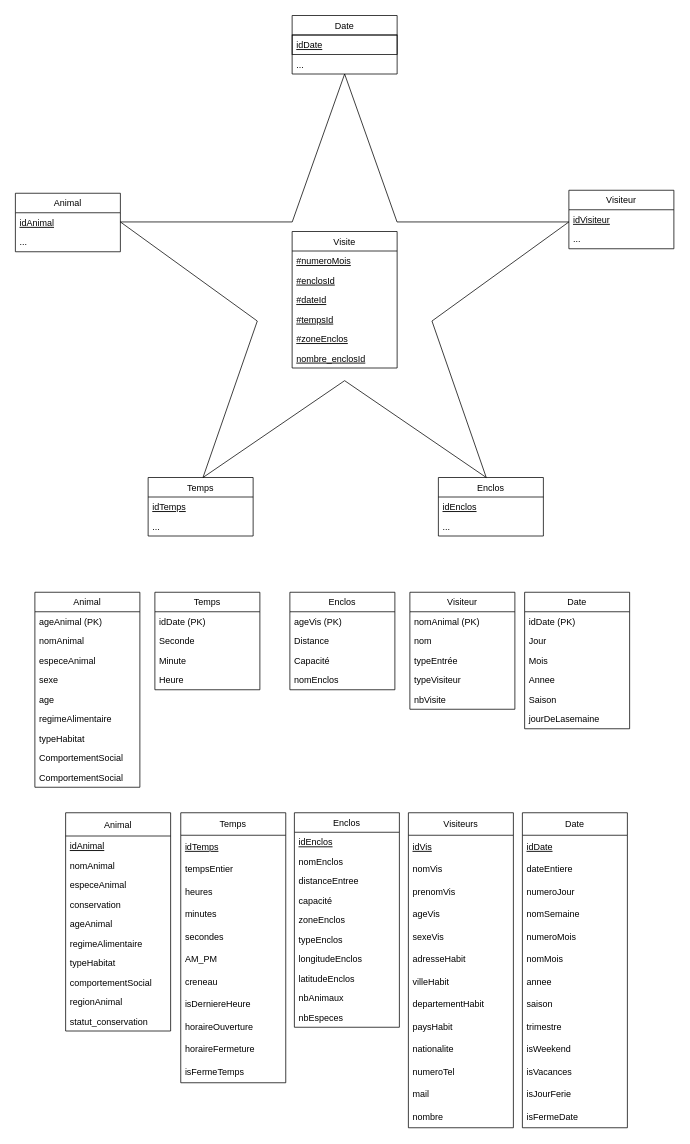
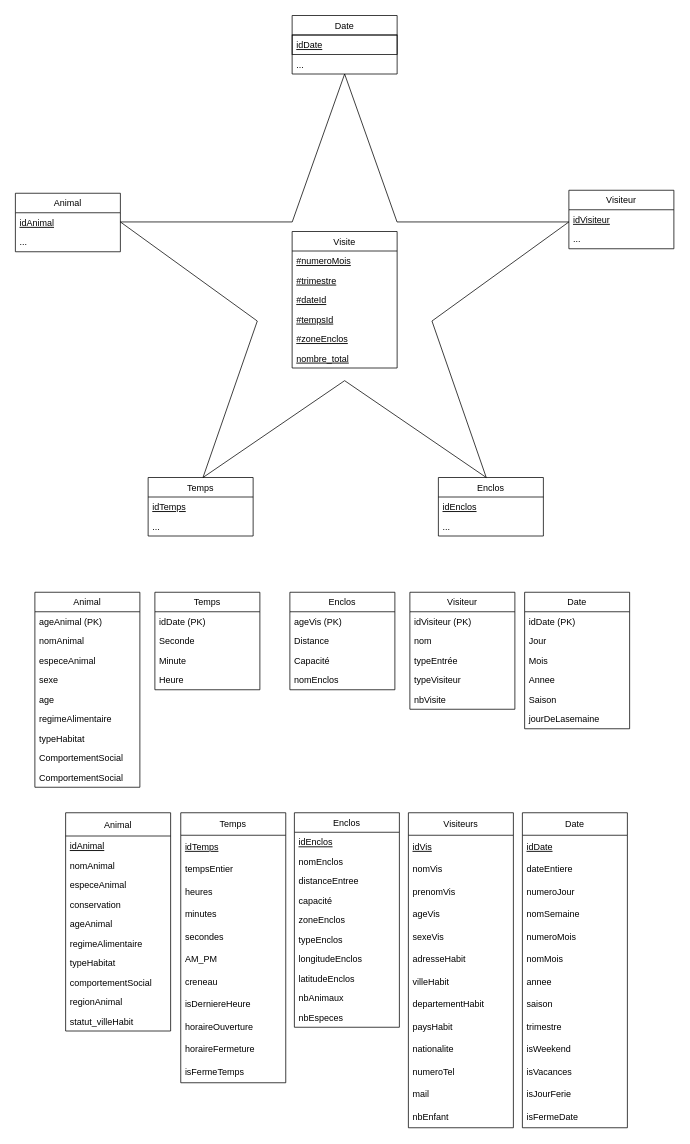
node "#enclosId": label "#enclosId" -> "#trimestre"
node "nombre_enclosId": label "nombre_enclosId" -> "nombre_total"
node "nomAnimal (PK)": label "nomAnimal (PK)" -> "idVisiteur (PK)"
node "statut_conservation": label "statut_conservation" -> "statut_villeHabit"
node "nombre": label "nombre" -> "nbEnfant"
